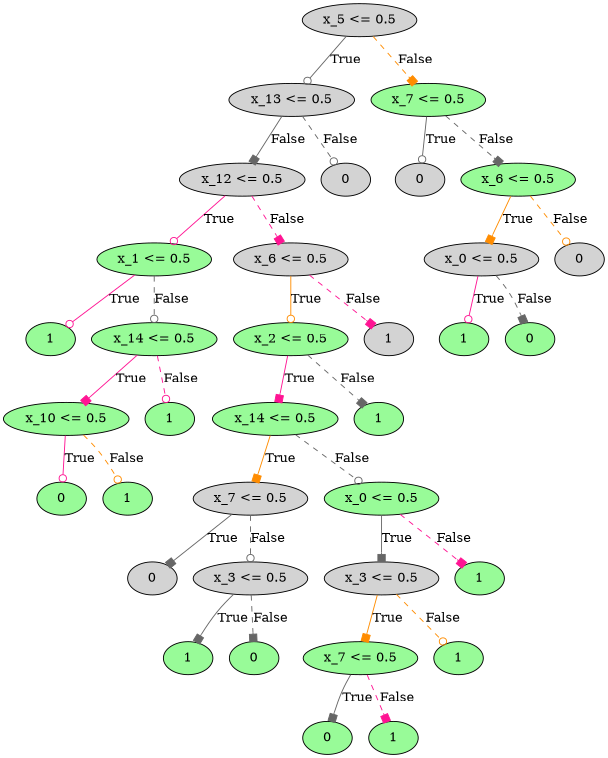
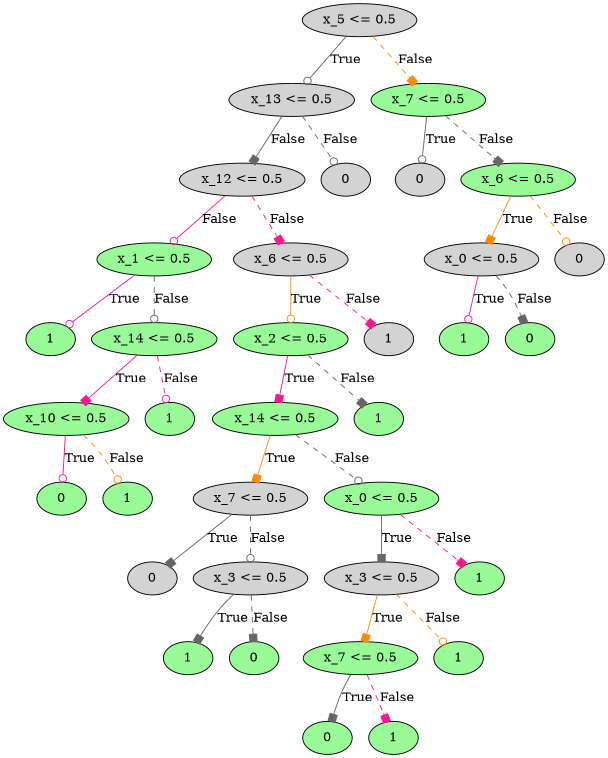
edge "x_12 <= 0.5" -> "x_1 <= 0.5": label "True" -> "False"
